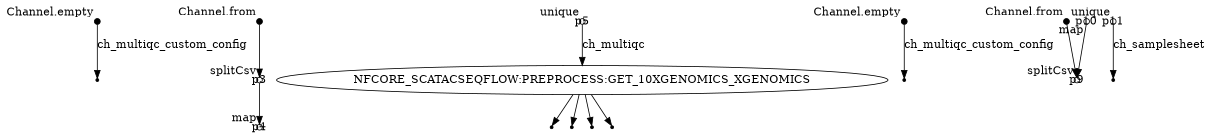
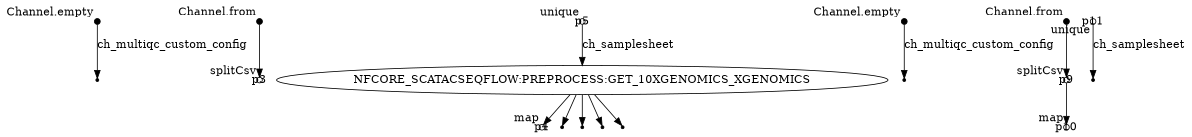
edge "p5 unique" -> "NFCORE_SCATACSEQFLOW:PREPROCESS:GET_10XGENOMICS_XGENOMICS": label "ch_multiqc" -> "ch_samplesheet"
edge "p10 map" -> "p9 splitCsv": reversed
edge "p3 splitCsv" -> "p4 map": now "NFCORE_SCATACSEQFLOW:PREPROCESS:GET_10XGENOMICS_XGENOMICS" -> "p4 map"
